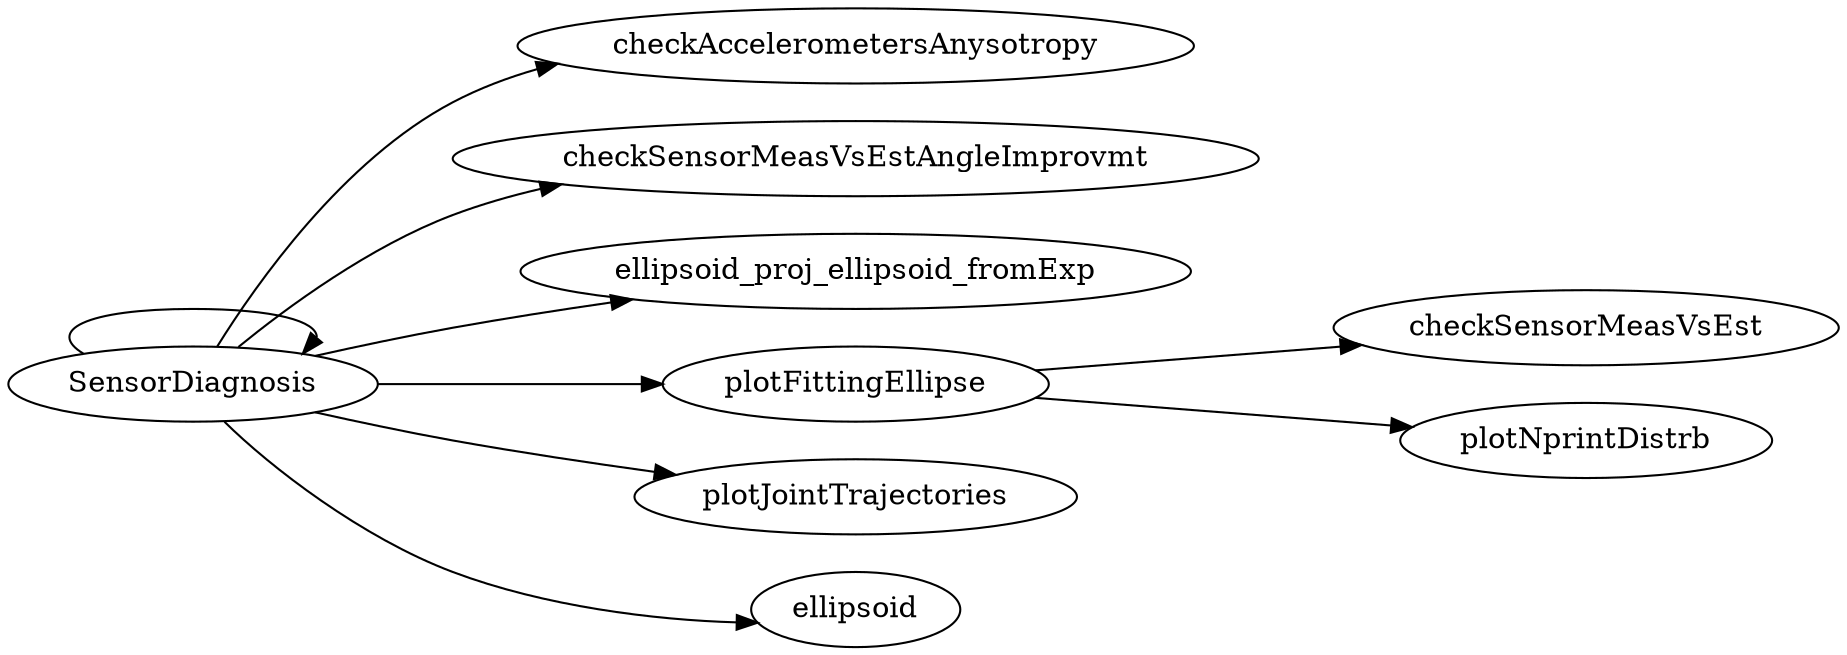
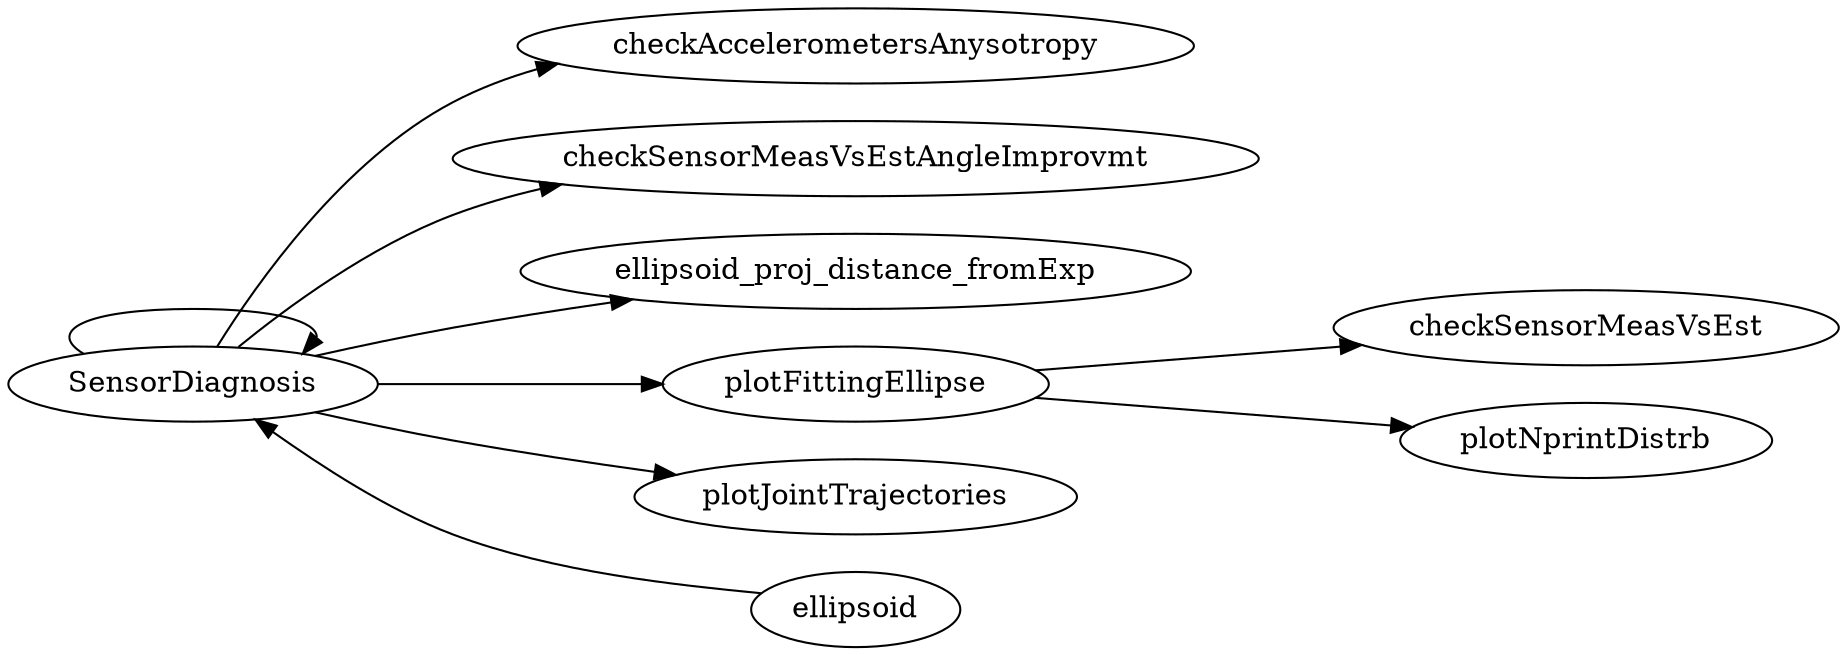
node "ellipsoid_proj_ellipsoid_fromExp": label "ellipsoid_proj_ellipsoid_fromExp" -> "ellipsoid_proj_distance_fromExp"
edge "SensorDiagnosis" -> "ellipsoid": reversed
